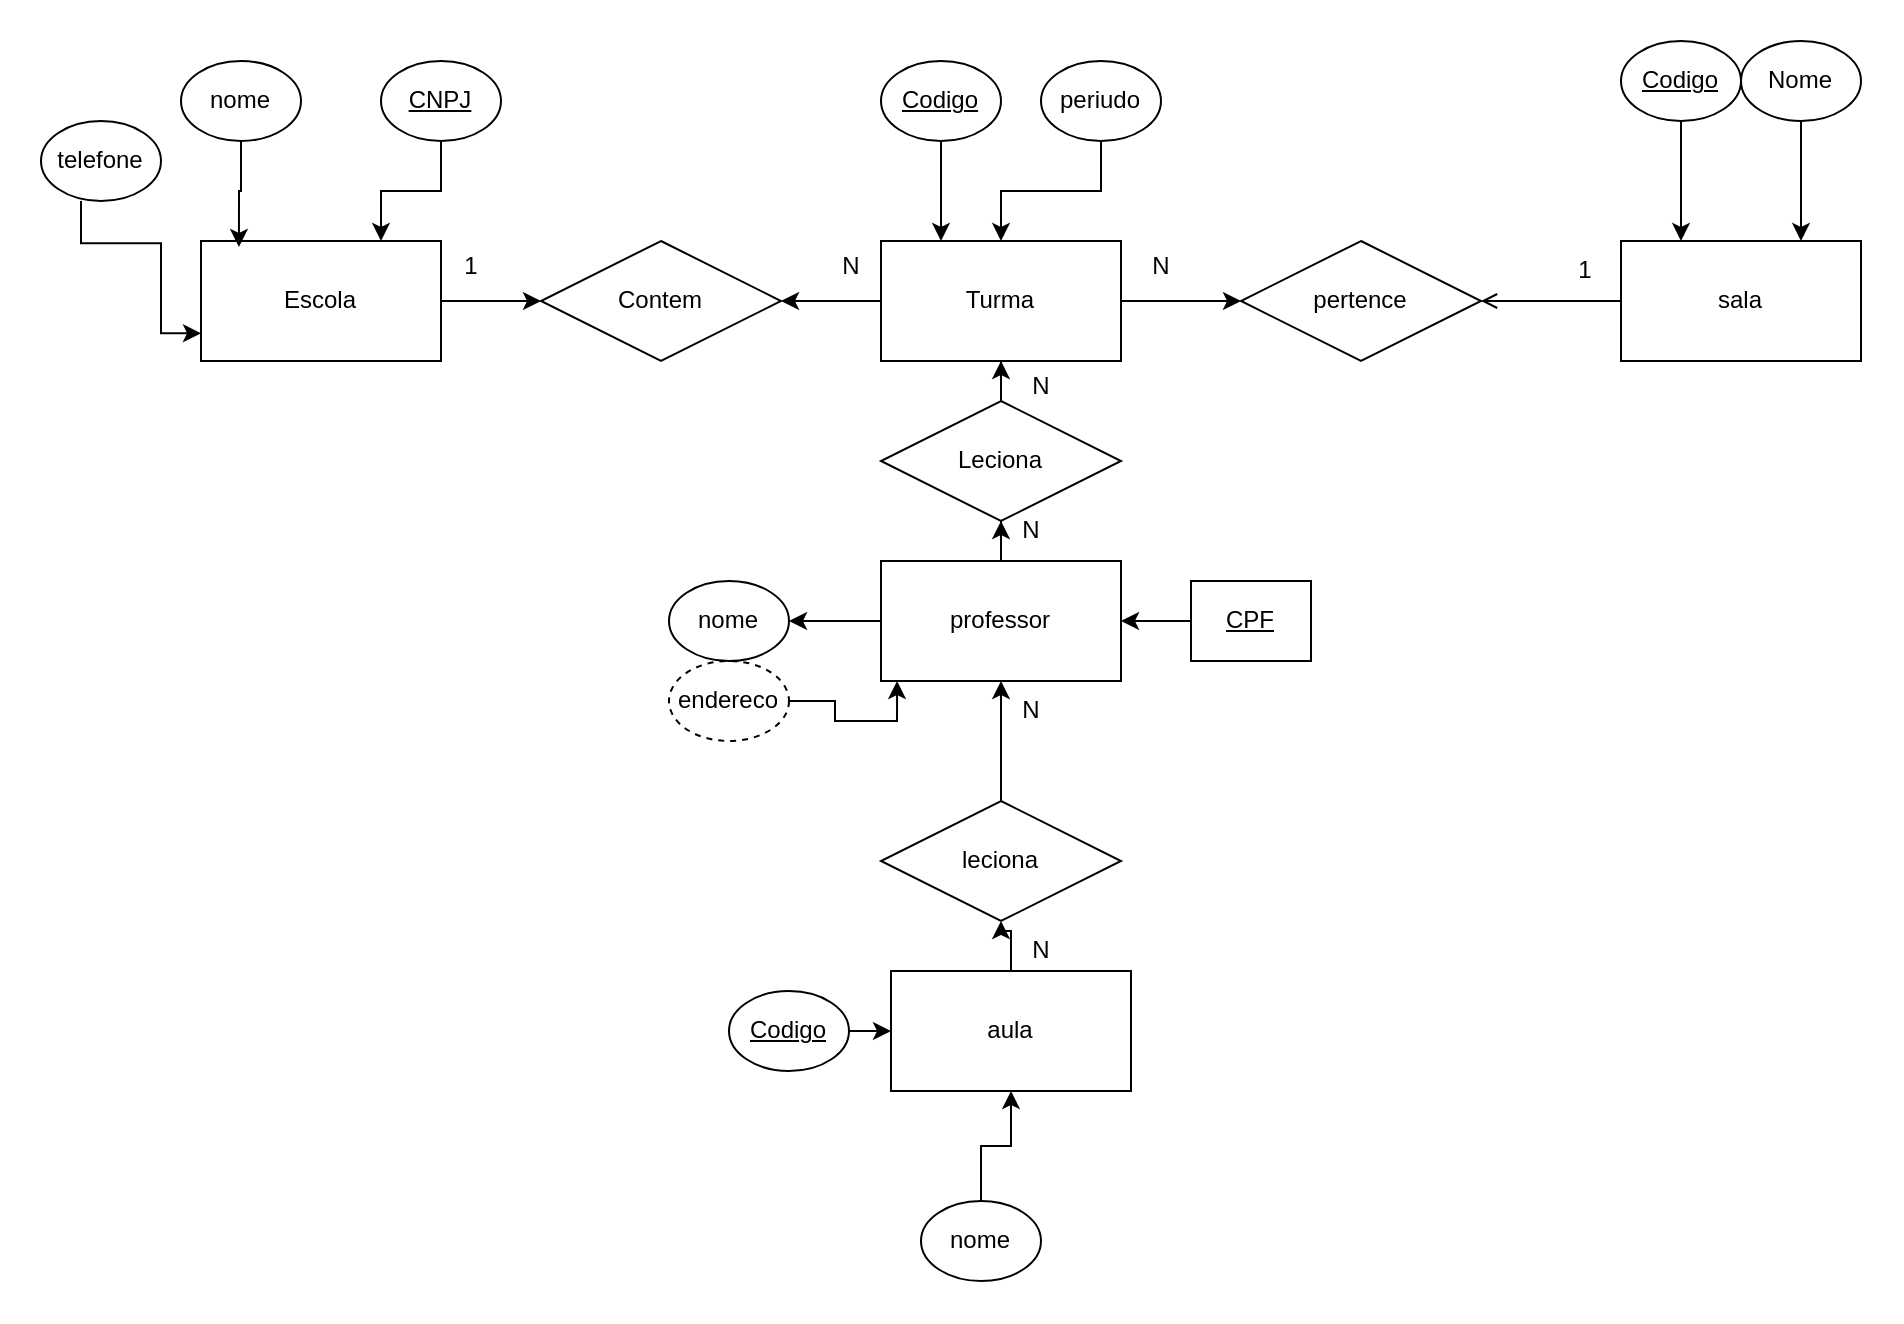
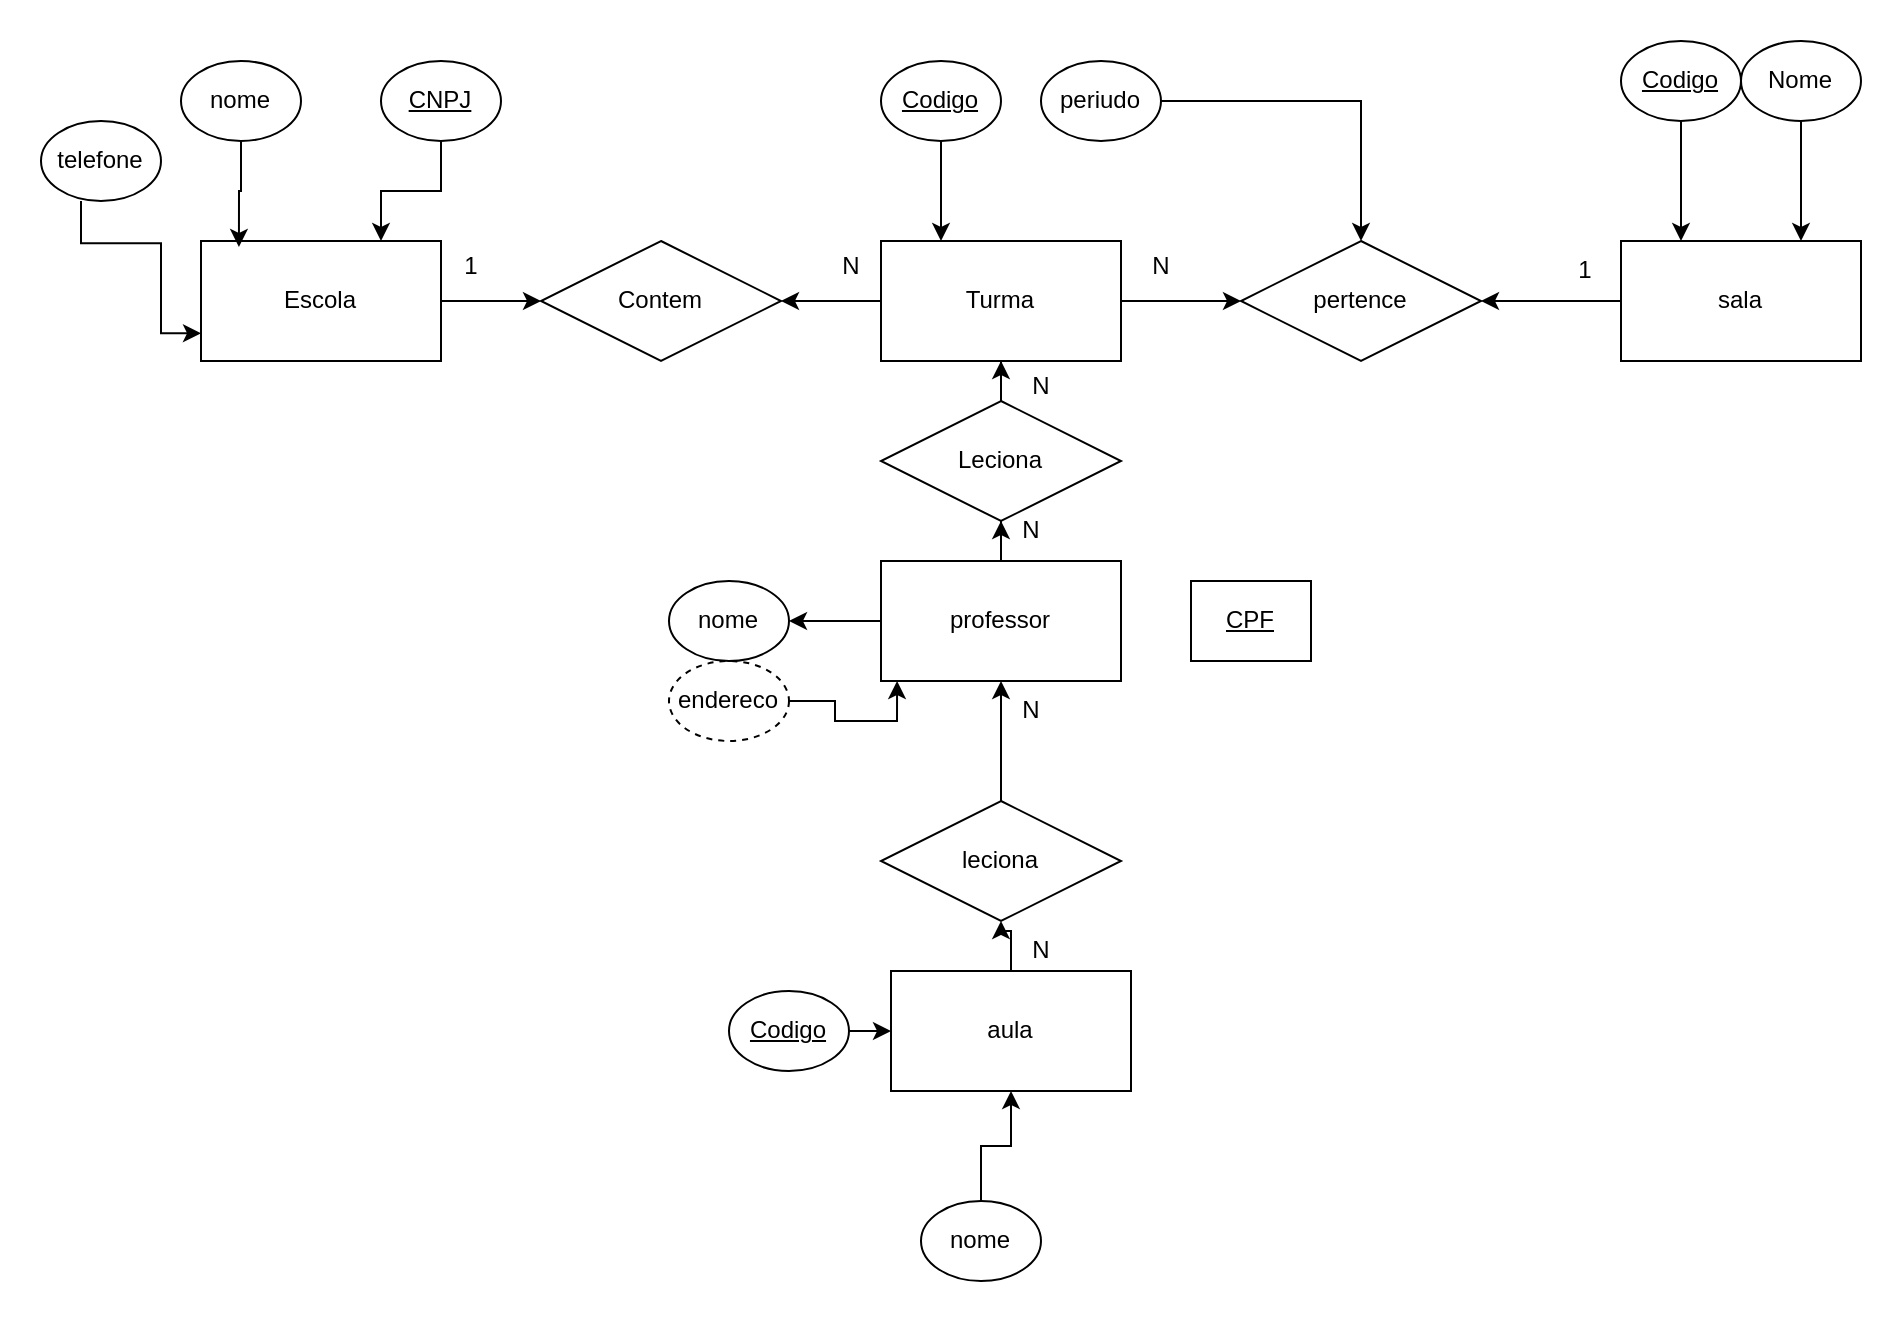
edge "periudo" -> "Turma": now "periudo" -> "pertence"
edge "sala" -> "pertence": arrowhead open -> classic
edge "CPF" -> "professor": removed
